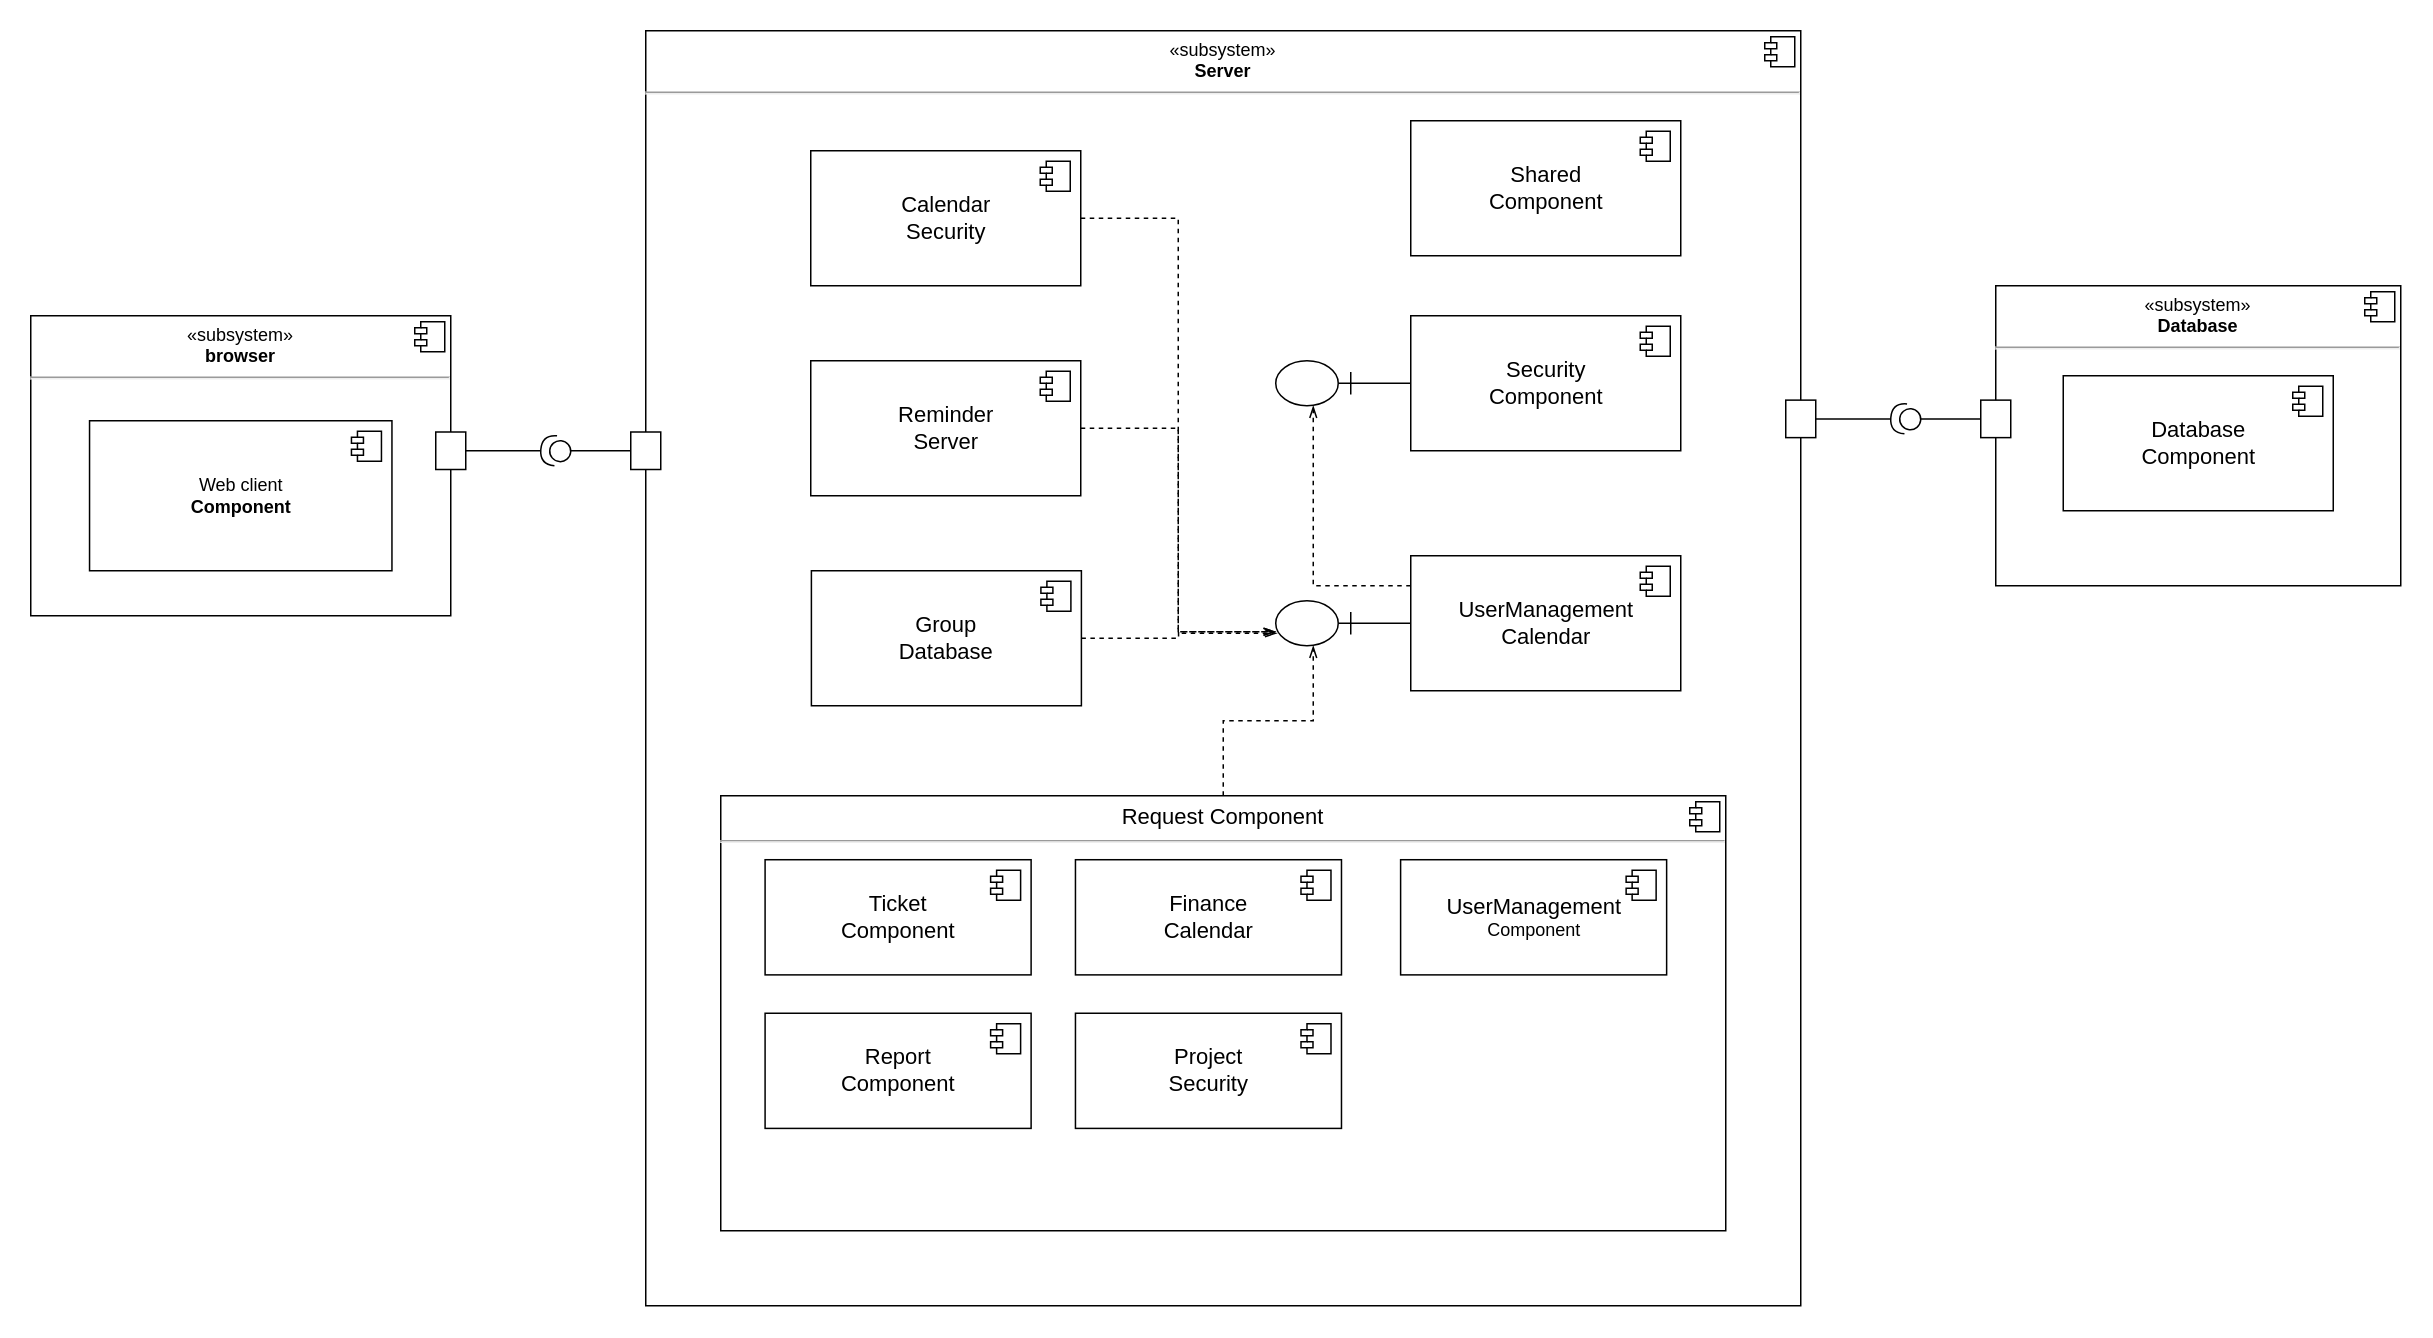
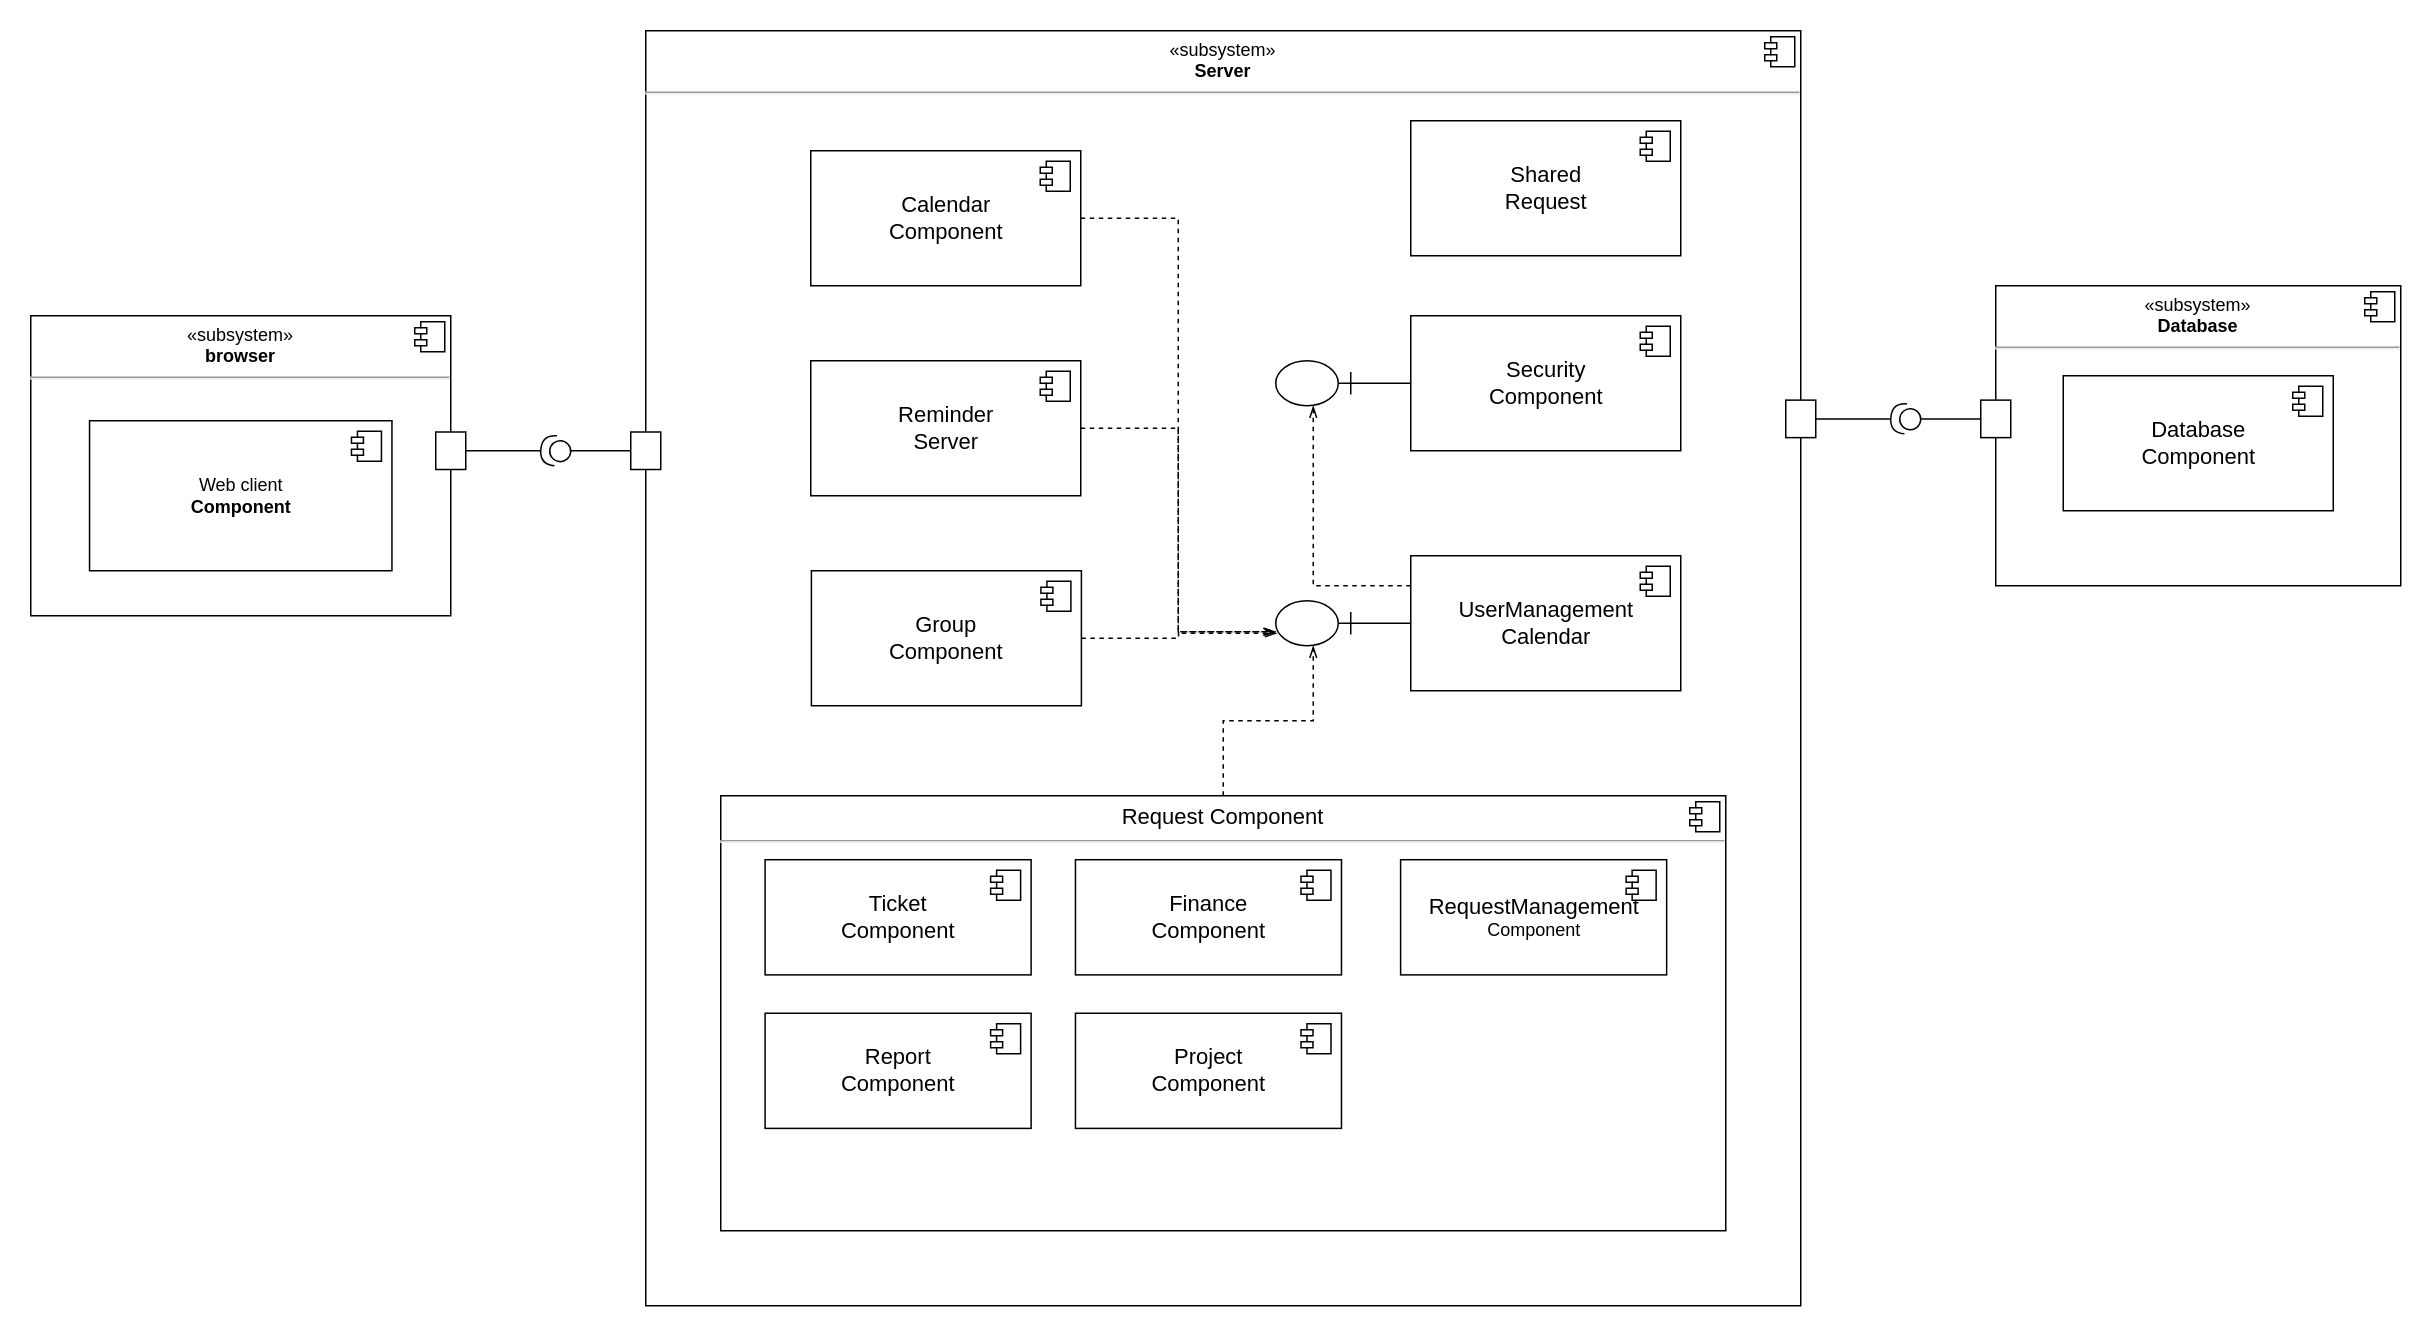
node "Shared Component": label "Shared Component" -> "Shared Request"
node "Calendar Security": label "Calendar Security" -> "Calendar Component"
node "Group Database": label "Group Database" -> "Group Component"
node "Finance Calendar": label "Finance Calendar" -> "Finance Component"
node "UserManagement Component": label "UserManagement Component" -> "RequestManagement Component"
node "Project Security": label "Project Security" -> "Project Component"
